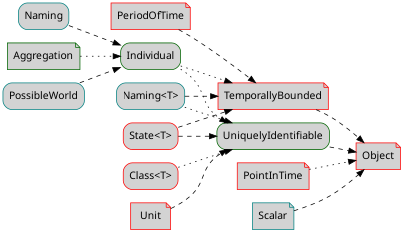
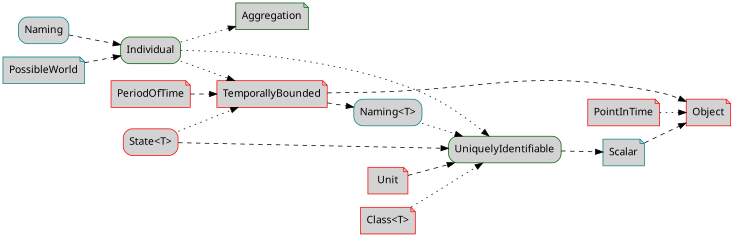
edge "Aggregation" -> "Individual": reversed
node "PossibleWorld": shape box -> note
edge "Naming<T>" -> "TemporallyBounded": reversed
edge "State<T>" -> "TemporallyBounded": style dashed -> dotted
edge "UniquelyIdentifiable" -> "Object": now "UniquelyIdentifiable" -> "Scalar"
node "Class<T>": shape box -> note
